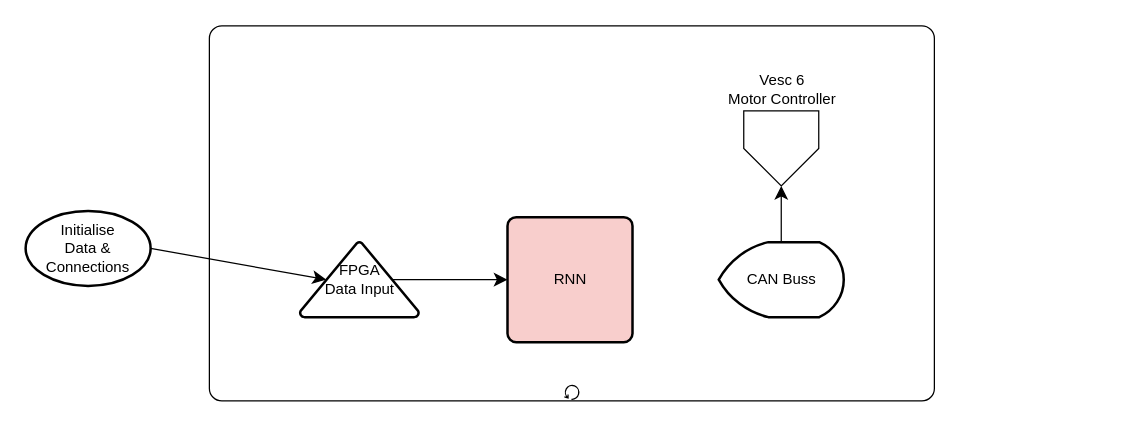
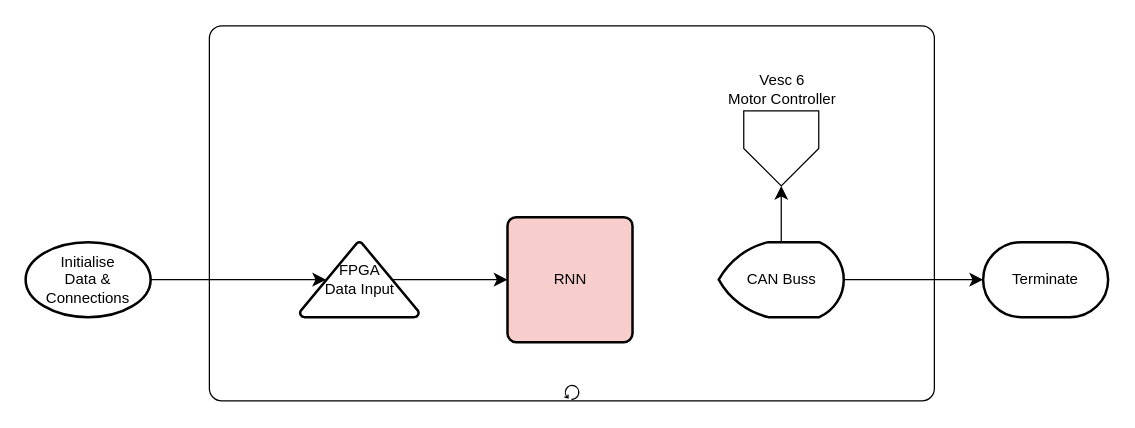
node "Initialise Data & Connections": moved (88, 248) -> (88, 279)
edge "CAN Buss" -> "Terminate": added
node "Terminate": added
